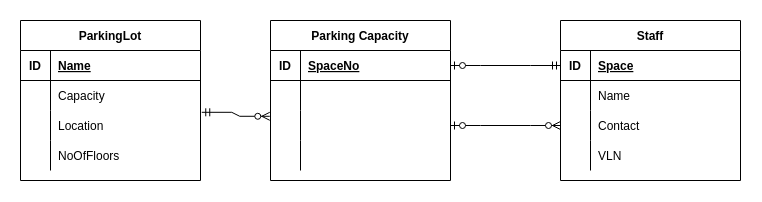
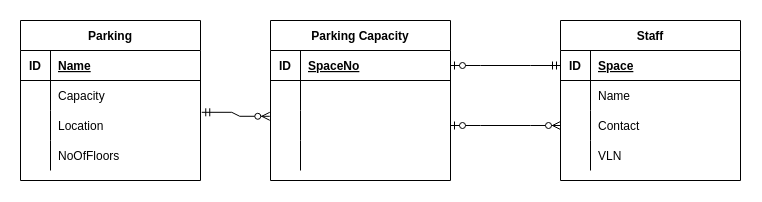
node "ParkingLot": label "ParkingLot" -> "Parking"
